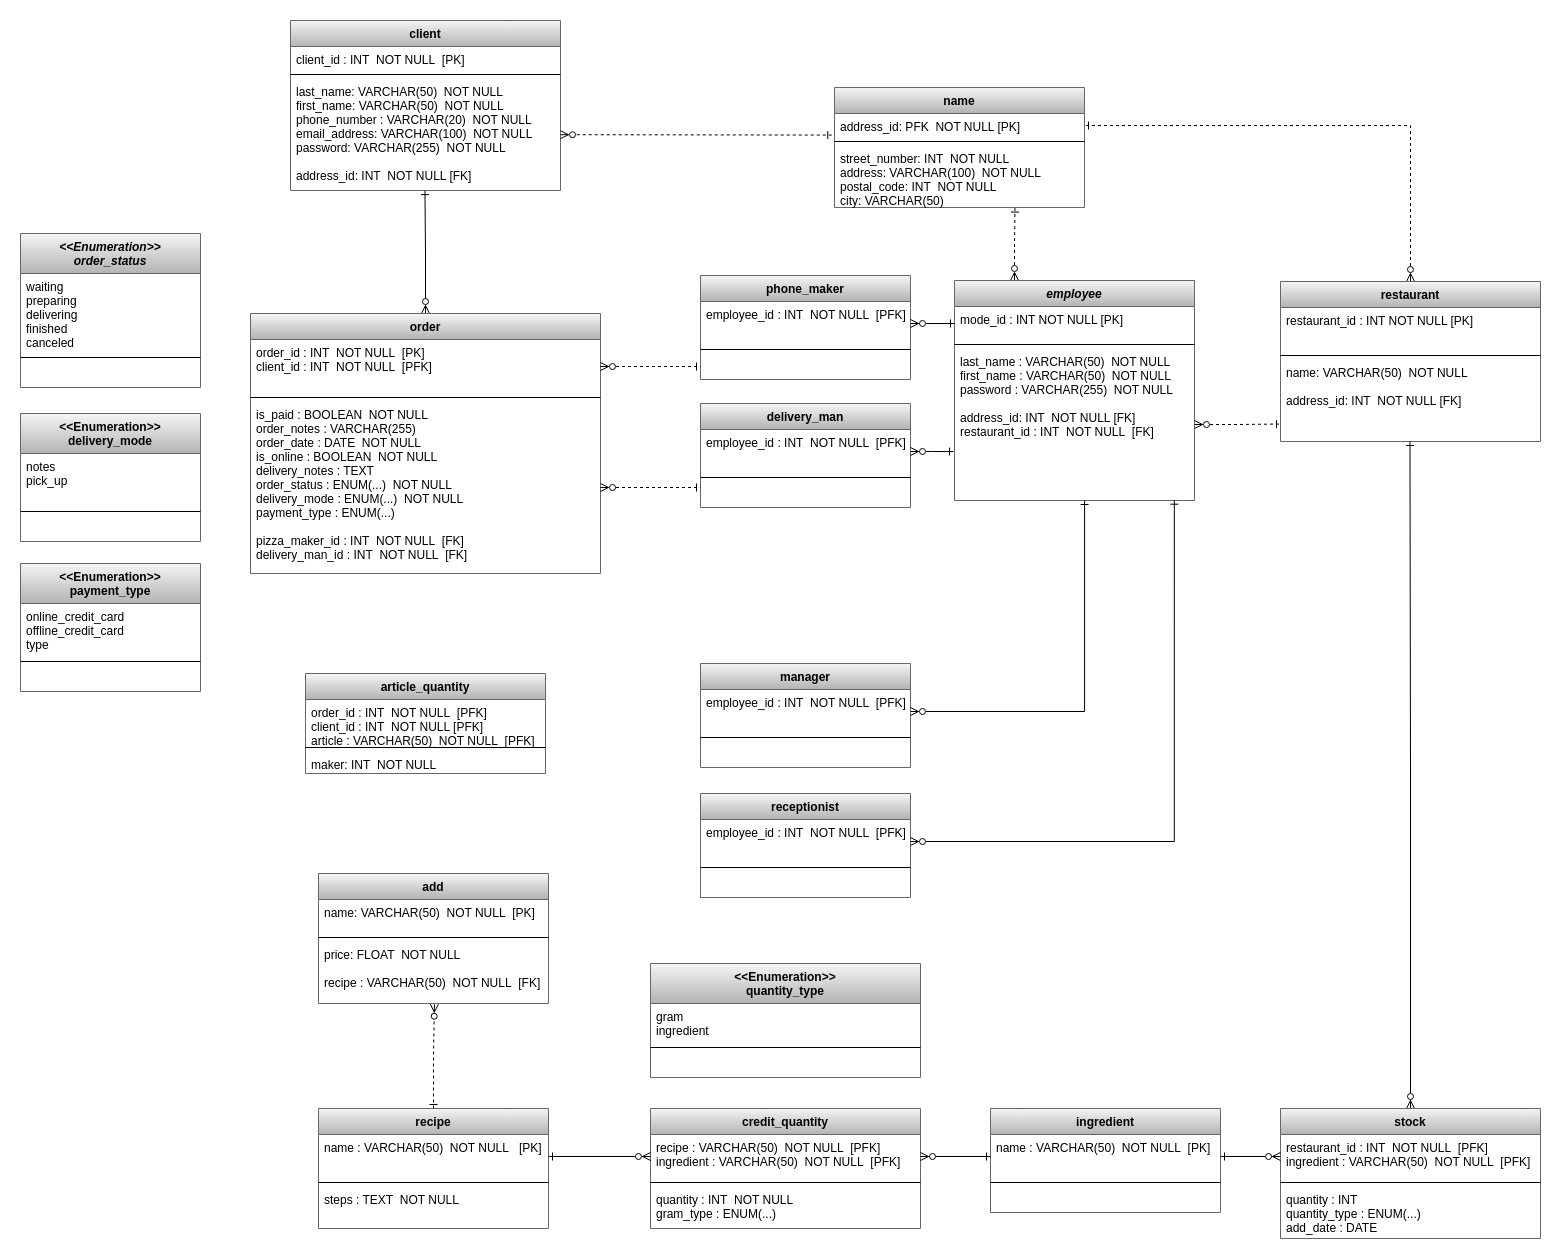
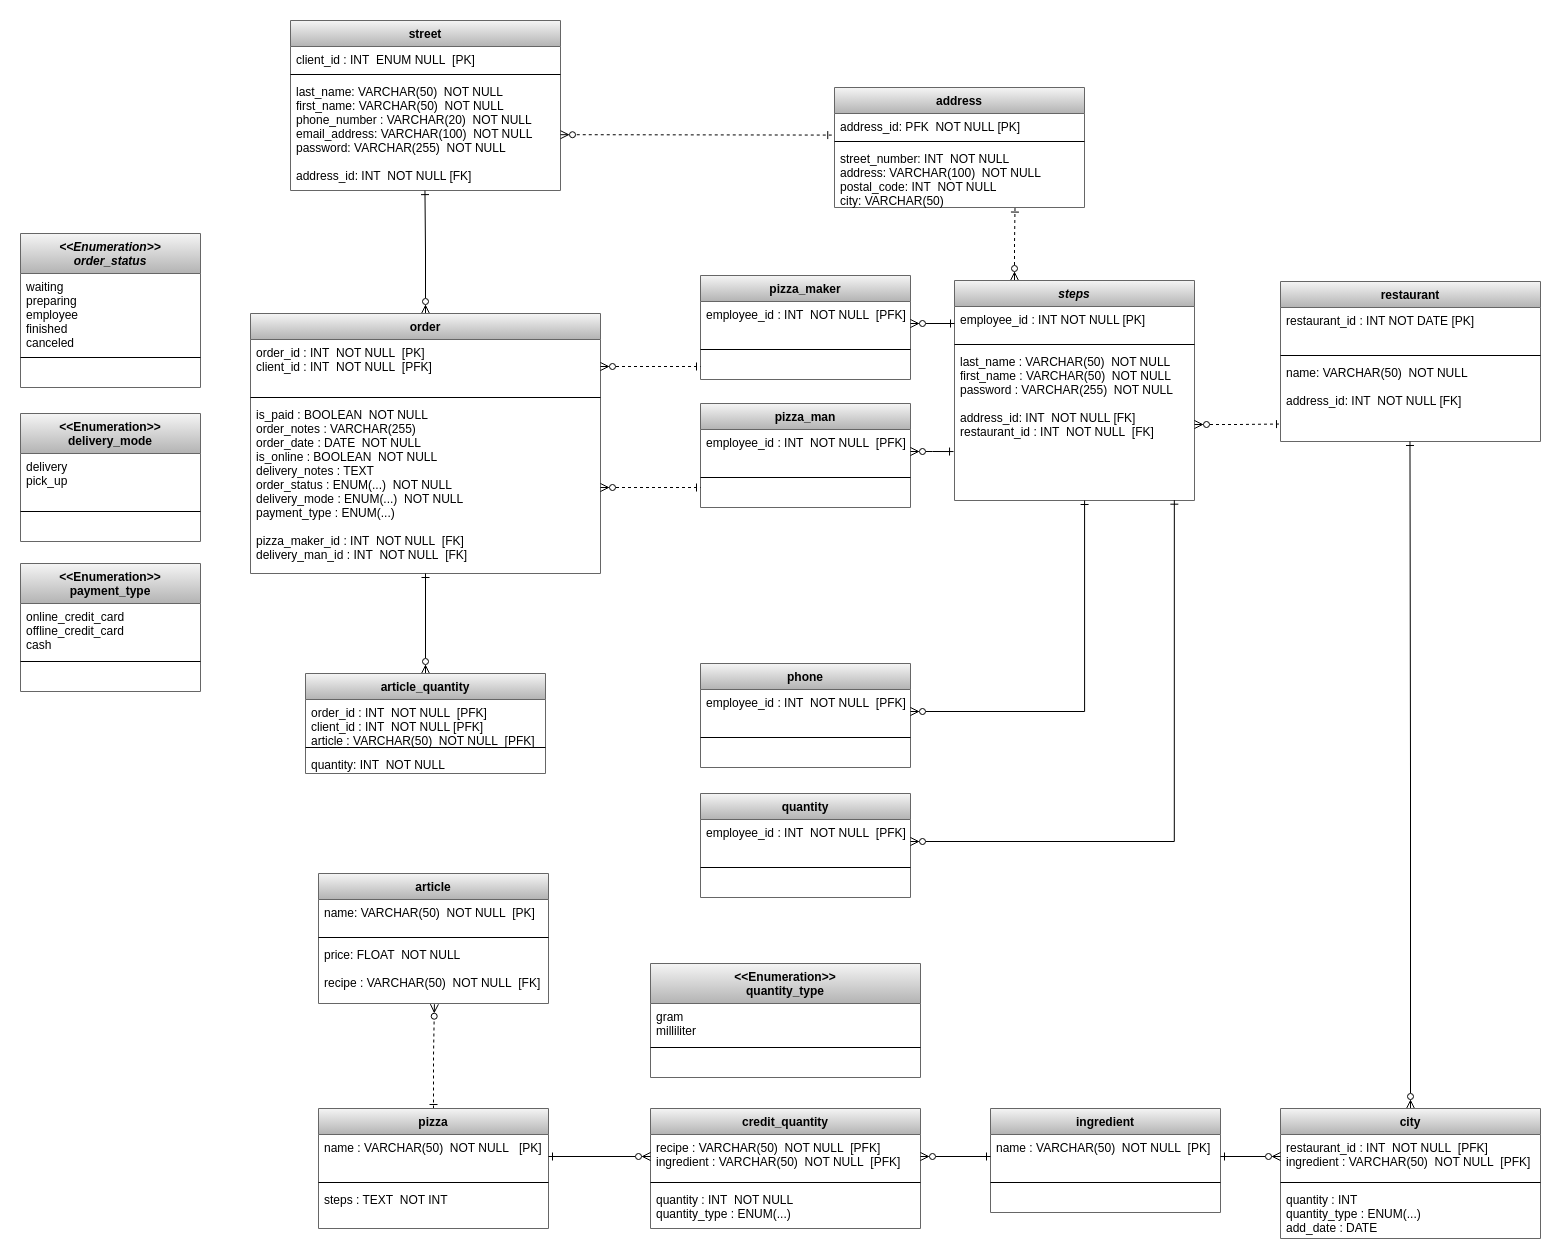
node "client": label "client" -> "street"
node "client_id : INT NOT NULL [PK]": label "client_id : INT NOT NULL [PK]" -> "client_id : INT ENUM NULL [PK]"
node "name": label "name" -> "address"
edge "address_id: PFK NOT NULL [PK]" -- "restaurant": removed
node "waiting preparing delivering finished canceled": label "waiting preparing delivering finished canceled" -> "waiting preparing employee finished canceled"
node "phone_maker": label "phone_maker" -> "pizza_maker"
node "employee": label "employee" -> "steps"
node "mode_id : INT NOT NULL [PK]": label "mode_id : INT NOT NULL [PK]" -> "employee_id : INT NOT NULL [PK]"
node "restaurant_id : INT NOT NULL [PK]": label "restaurant_id : INT NOT NULL [PK]" -> "restaurant_id : INT NOT DATE [PK]"
node "delivery_man": label "delivery_man" -> "pizza_man"
node "notes pick_up": label "notes pick_up" -> "delivery pick_up"
node "online_credit_card offline_credit_card type": label "online_credit_card offline_credit_card type" -> "online_credit_card offline_credit_card cash"
edge "order" -- "article_quantity": added
node "manager": label "manager" -> "phone"
node "maker: INT NOT NULL": label "maker: INT NOT NULL" -> "quantity: INT NOT NULL"
node "receptionist": label "receptionist" -> "quantity"
node "add": label "add" -> "article"
node "gram ingredient": label "gram ingredient" -> "gram milliliter"
node "recipe": label "recipe" -> "pizza"
node "stock": label "stock" -> "city"
node "steps : TEXT NOT NULL": label "steps : TEXT NOT NULL" -> "steps : TEXT NOT INT"
node "quantity : INT NOT NULL gram_type : ENUM(...)": label "quantity : INT NOT NULL gram_type : ENUM(...)" -> "quantity : INT NOT NULL quantity_type : ENUM(...)"
